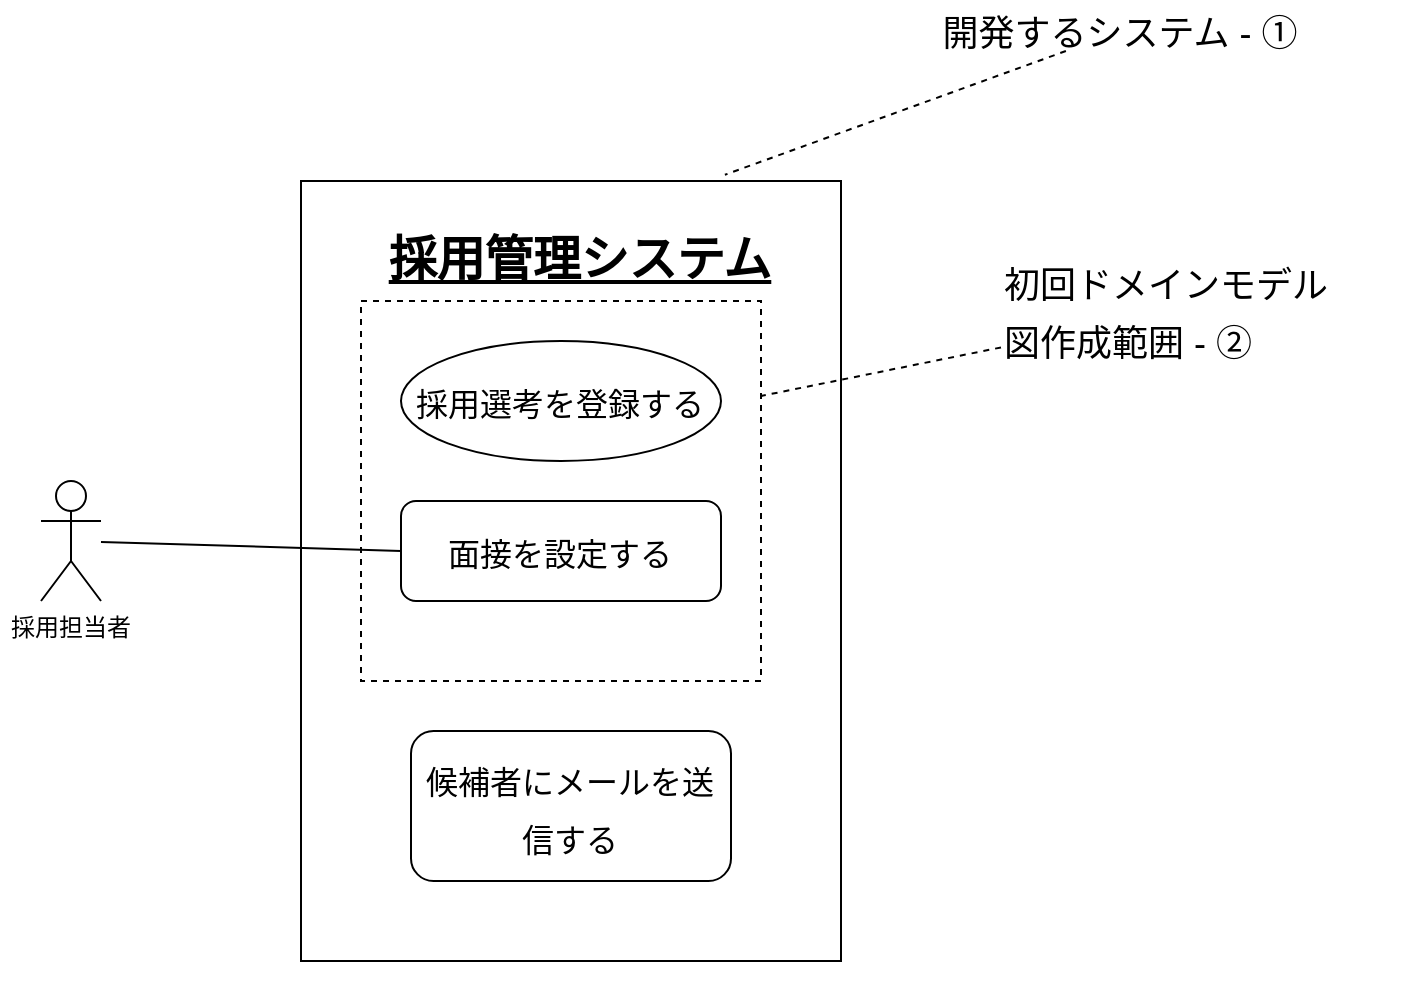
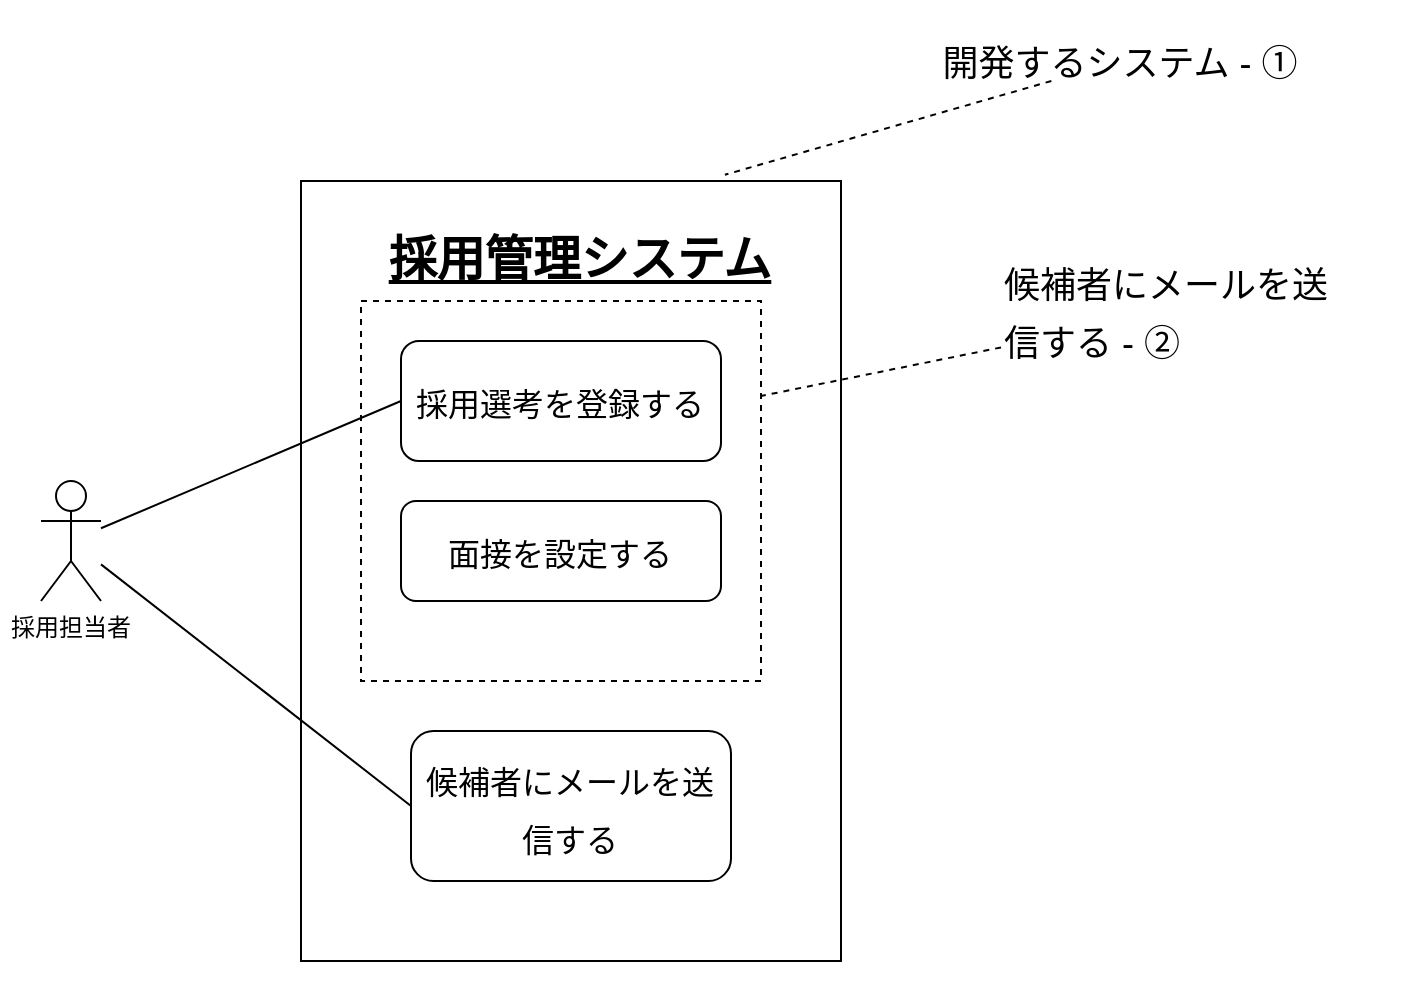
node "開発するシステム - ①": moved (1121, 31) -> (1121, 61)
node "初回ドメインモデル図作成範囲 - ②": label "初回ドメインモデル図作成範囲 - ②" -> "候補者にメールを送信する - ②"
node "採用選考を登録する": shape ellipse -> rounded rectangle
edge "採用選考を登録する" -- "採用担当者": added
edge "採用担当者" -- "面接を設定する": removed
edge "採用担当者" -- "候補者にメールを送信する": added
